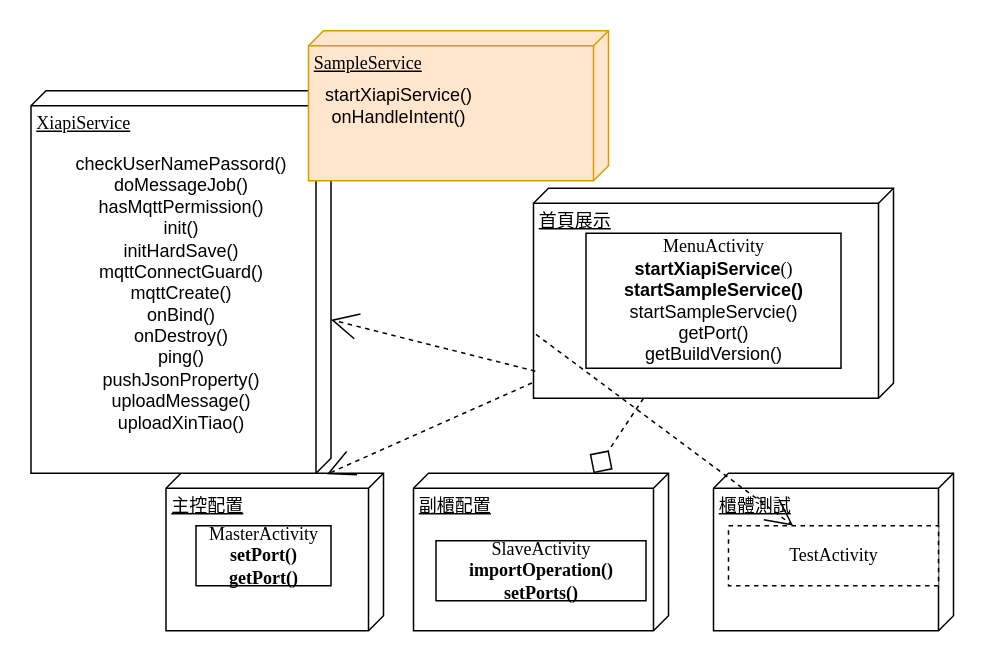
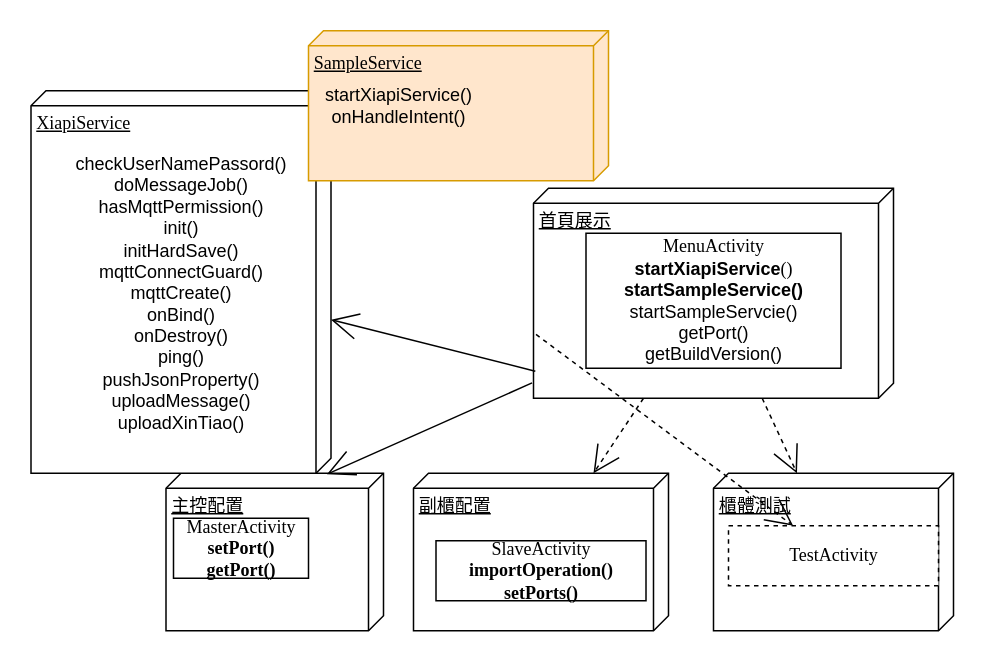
edge "首頁展示" -> "XiapiService": style dashed -> solid
edge "首頁展示" -> "主控配置": style dashed -> solid
edge "首頁展示" -> "櫃體測試": added
edge "首頁展示" -> "副櫃配置": arrowhead diamond -> open
node "MasterActivity setPort() getPort()": moved (263, 556) -> (241, 548)
